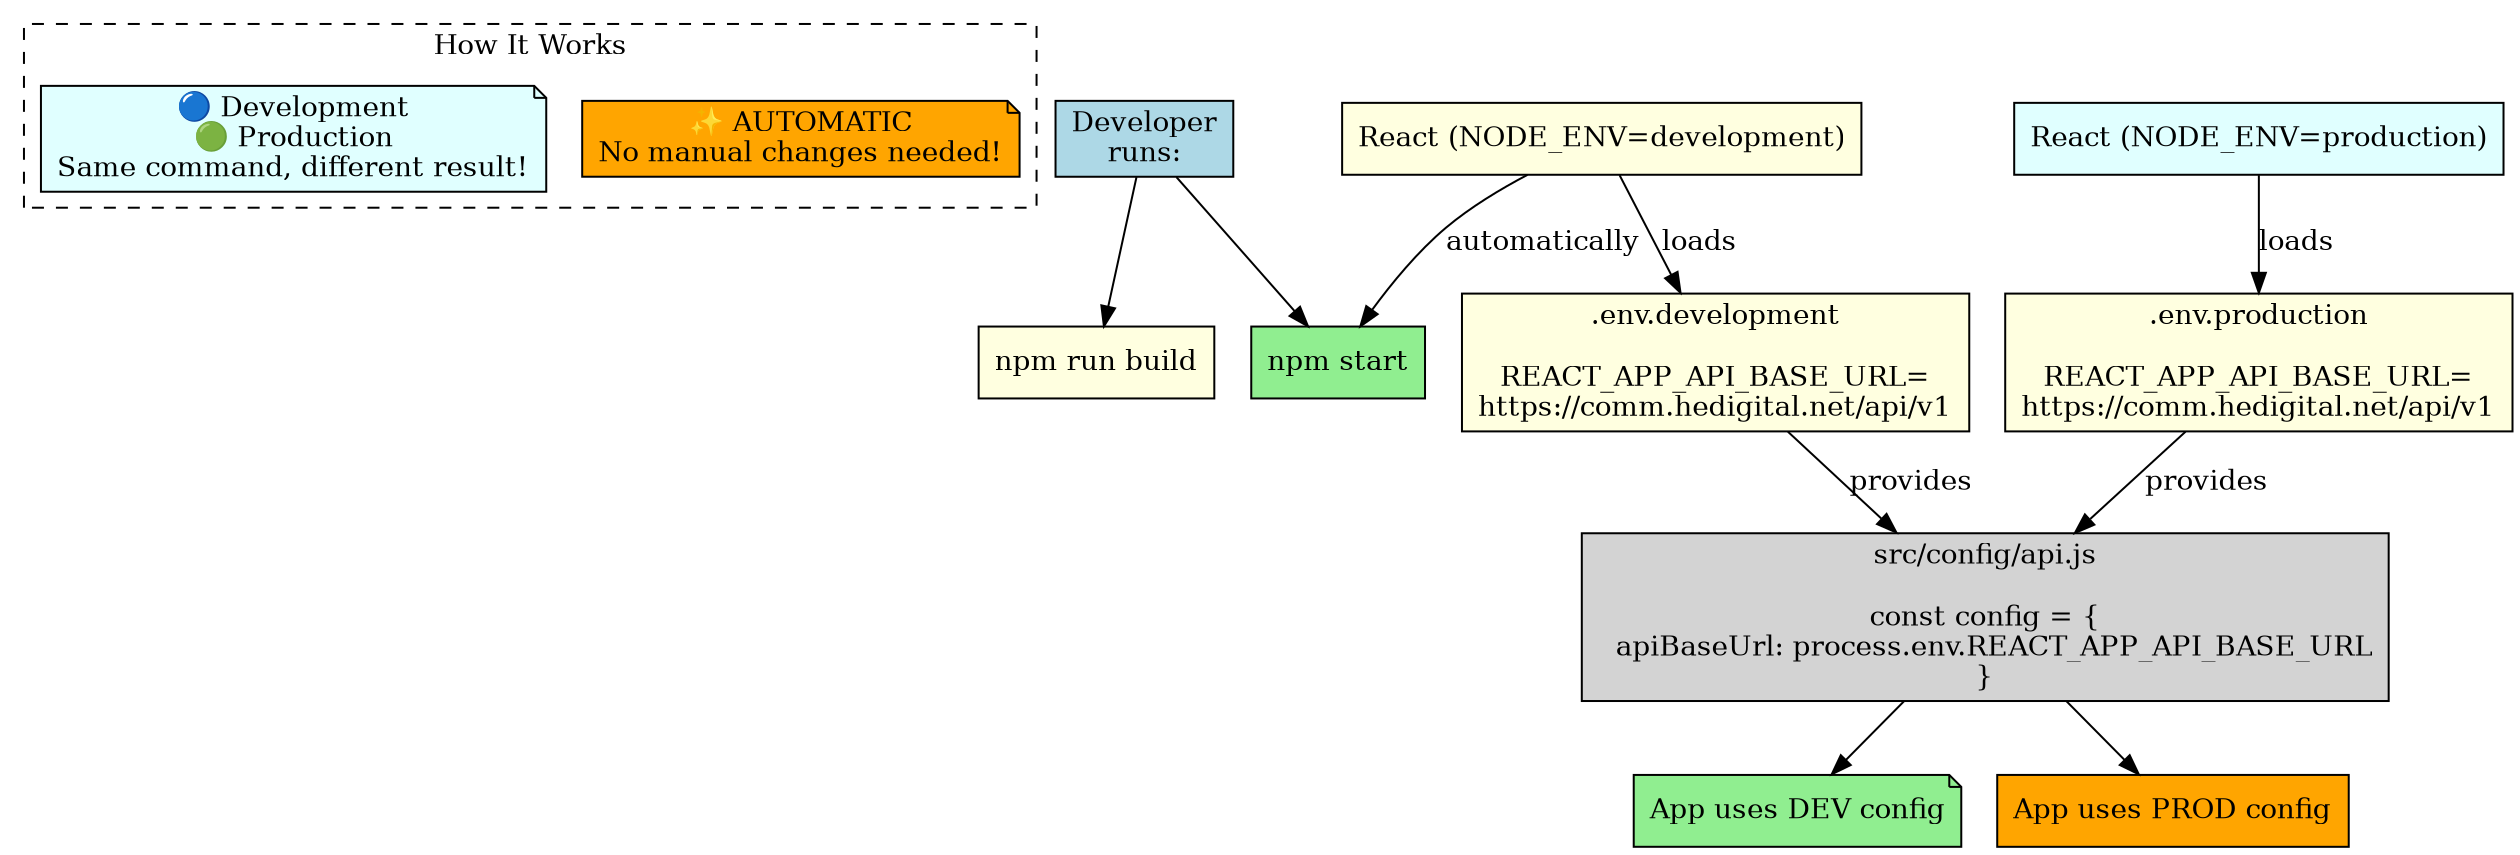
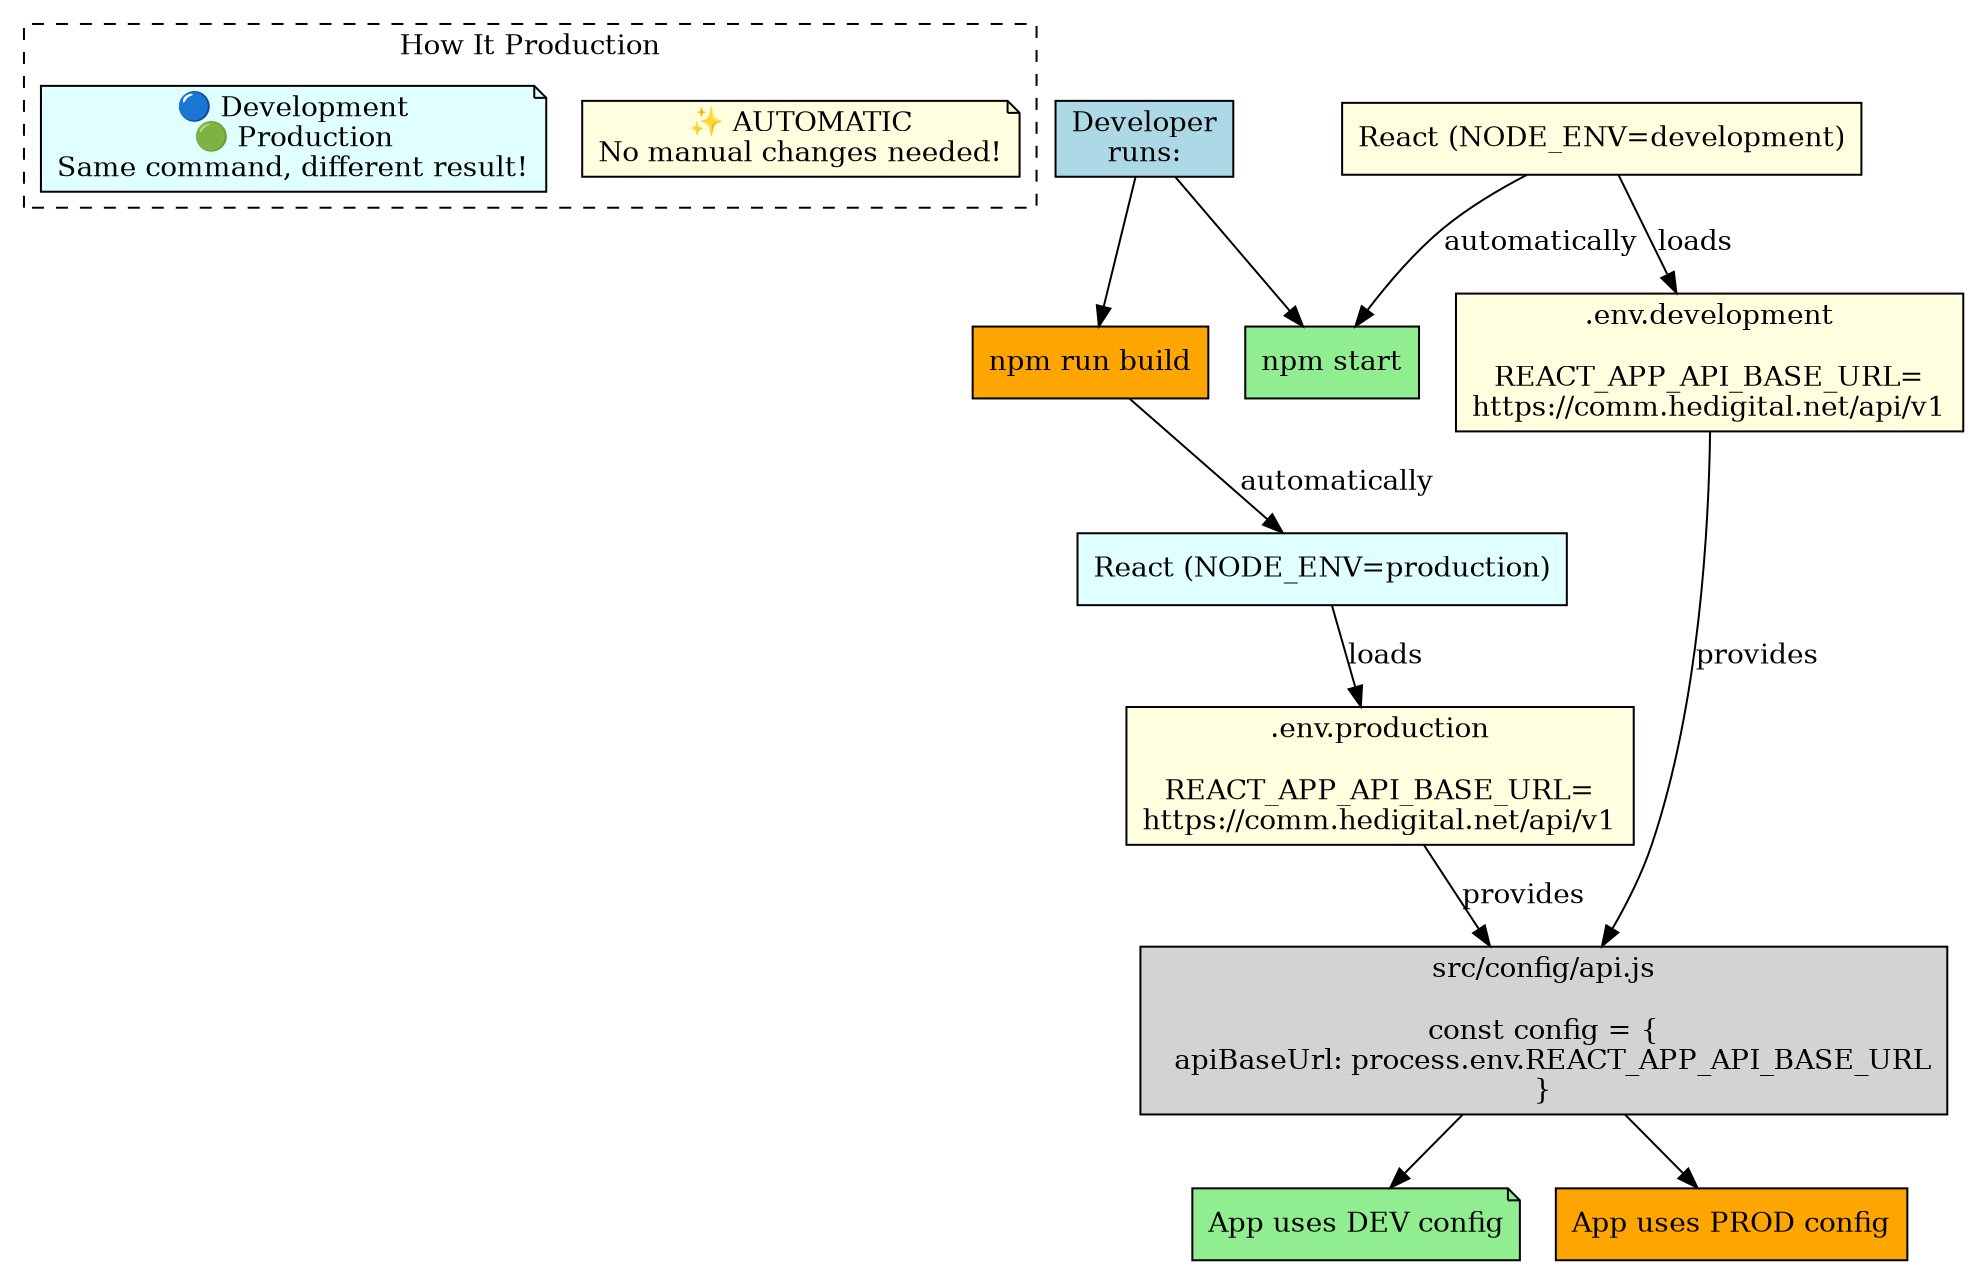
cluster "How It Works": label "How It Works" -> "How It Production"
node "✨ AUTOMATIC No manual changes needed!": fillcolor orange -> lightyellow
node "npm run build": fillcolor lightyellow -> orange
edge "npm run build" -> "React (NODE_ENV=production)": added, label "automatically"
